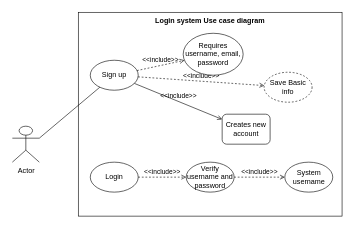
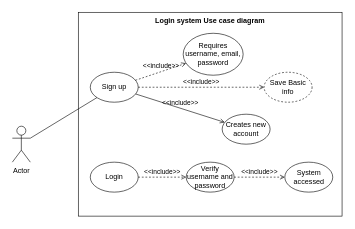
node "Sign up": moved (114, 75) -> (114, 87)
node "Creates new account": shape rounded rectangle -> ellipse
node "Actor": size 27x36 -> 18x36
node "System username": label "System username" -> "System accessed"
